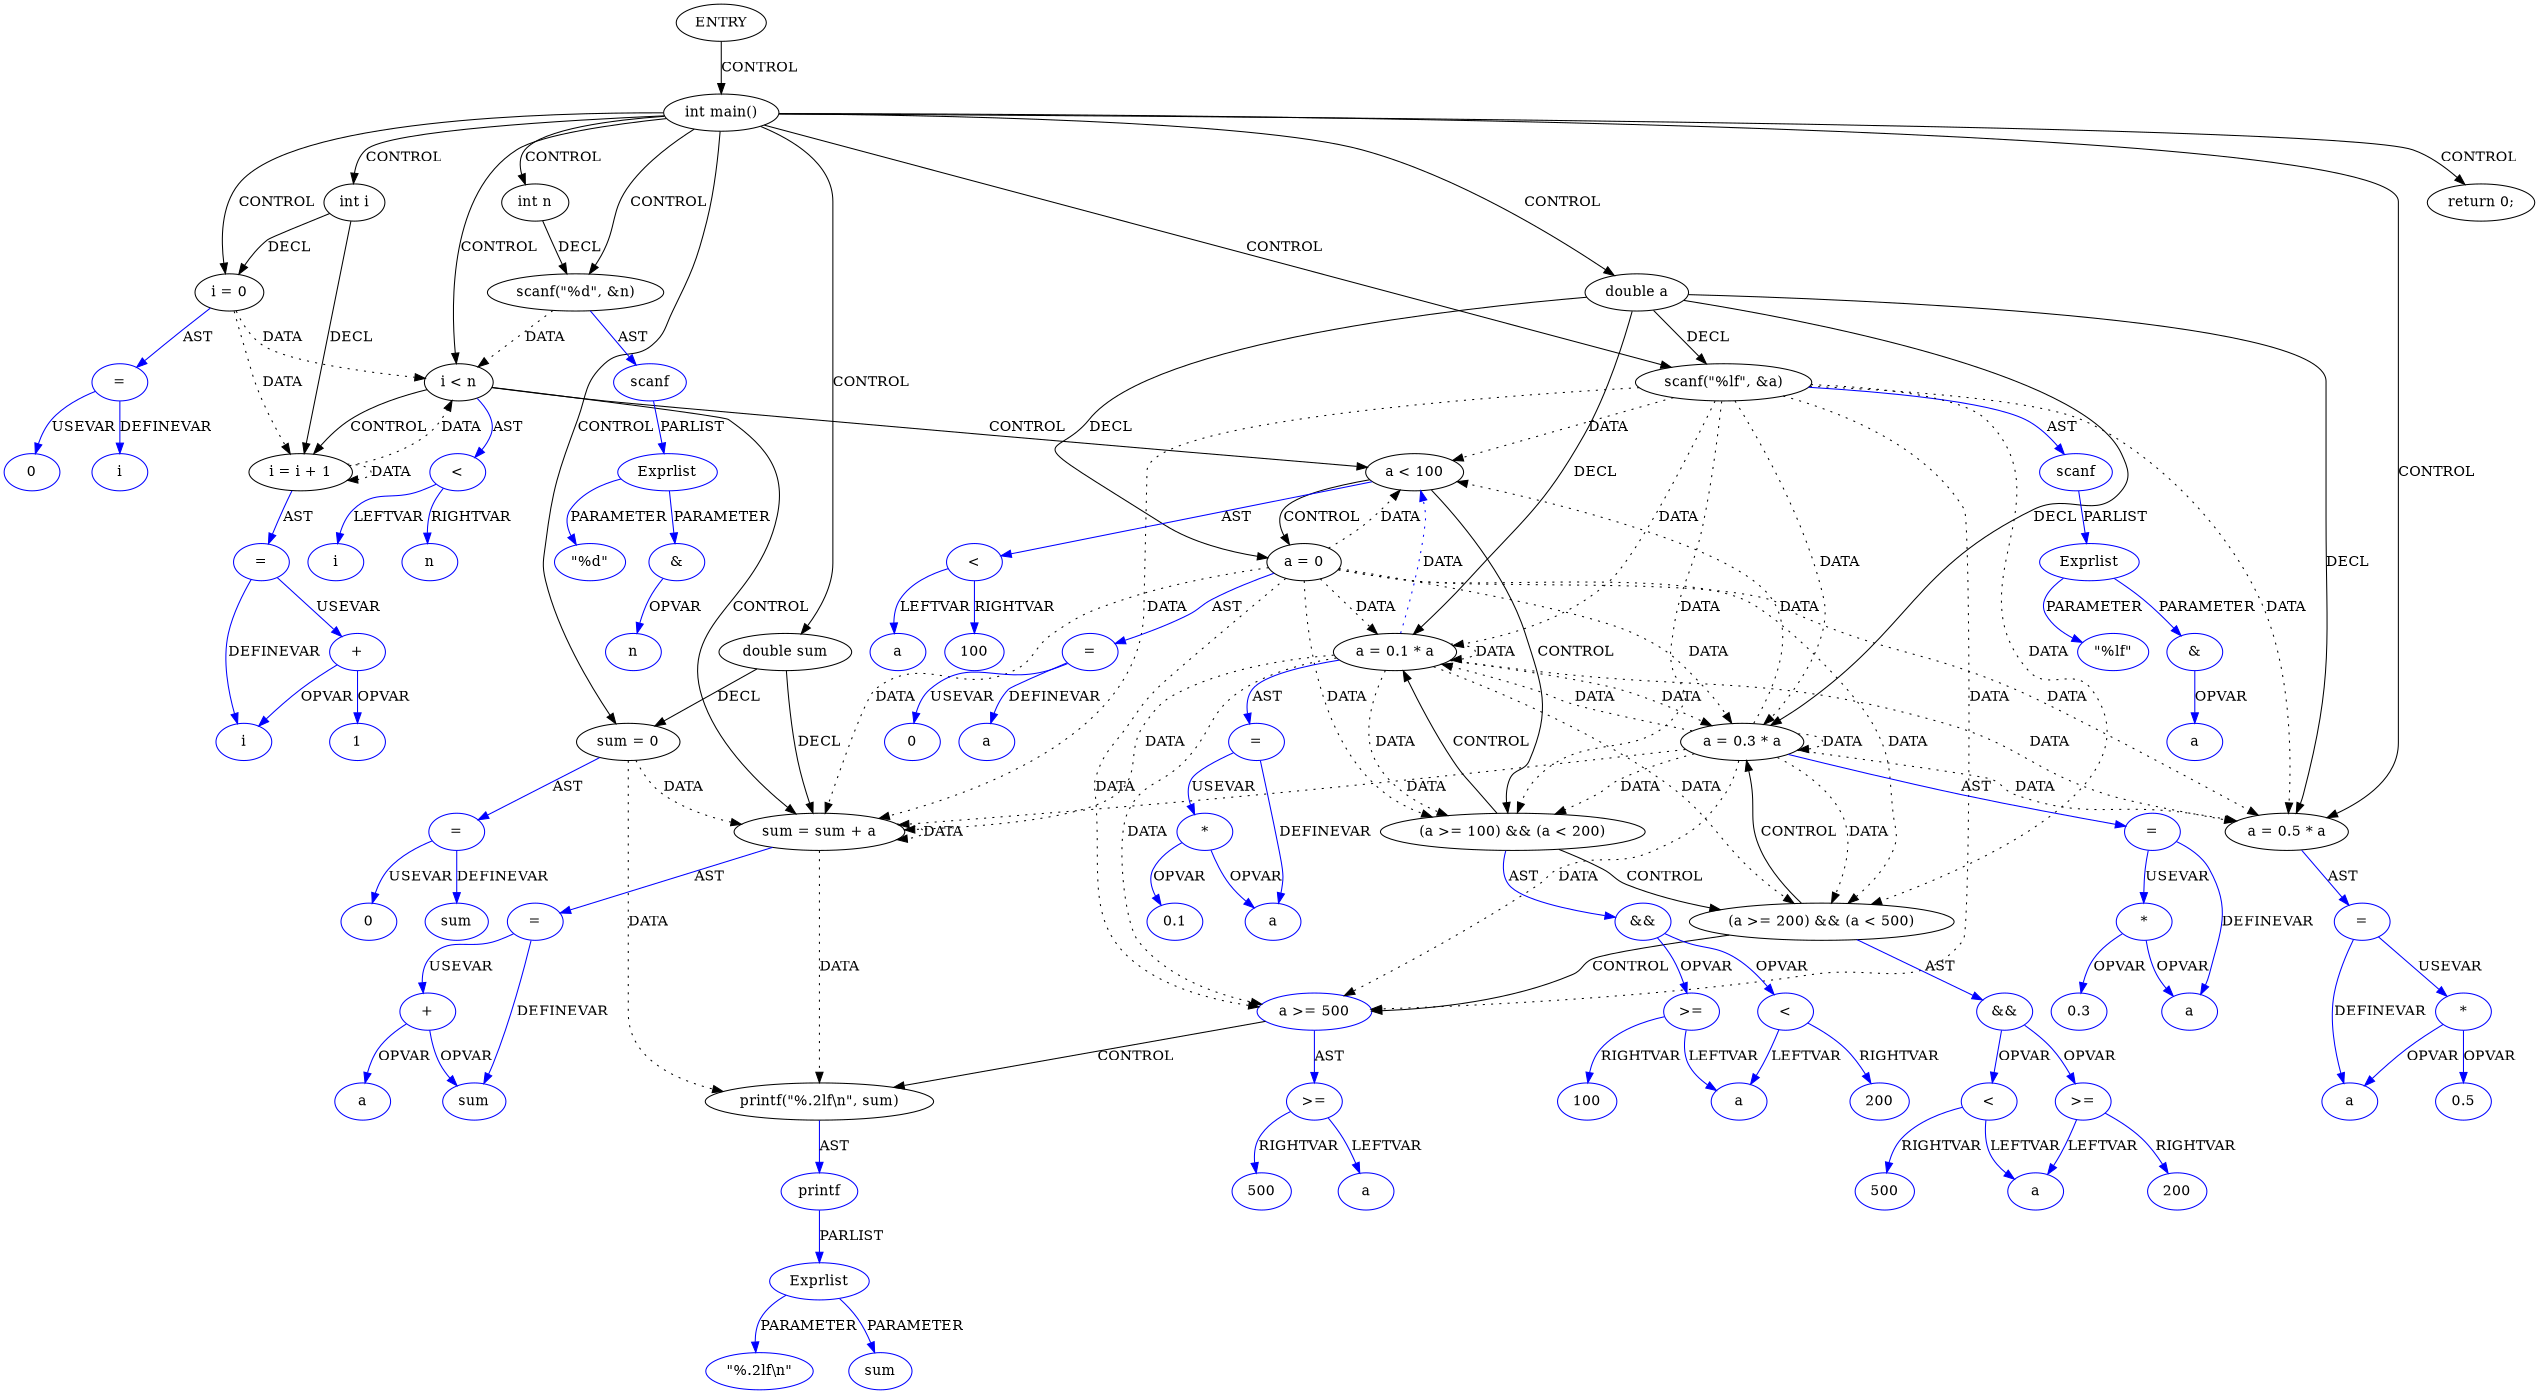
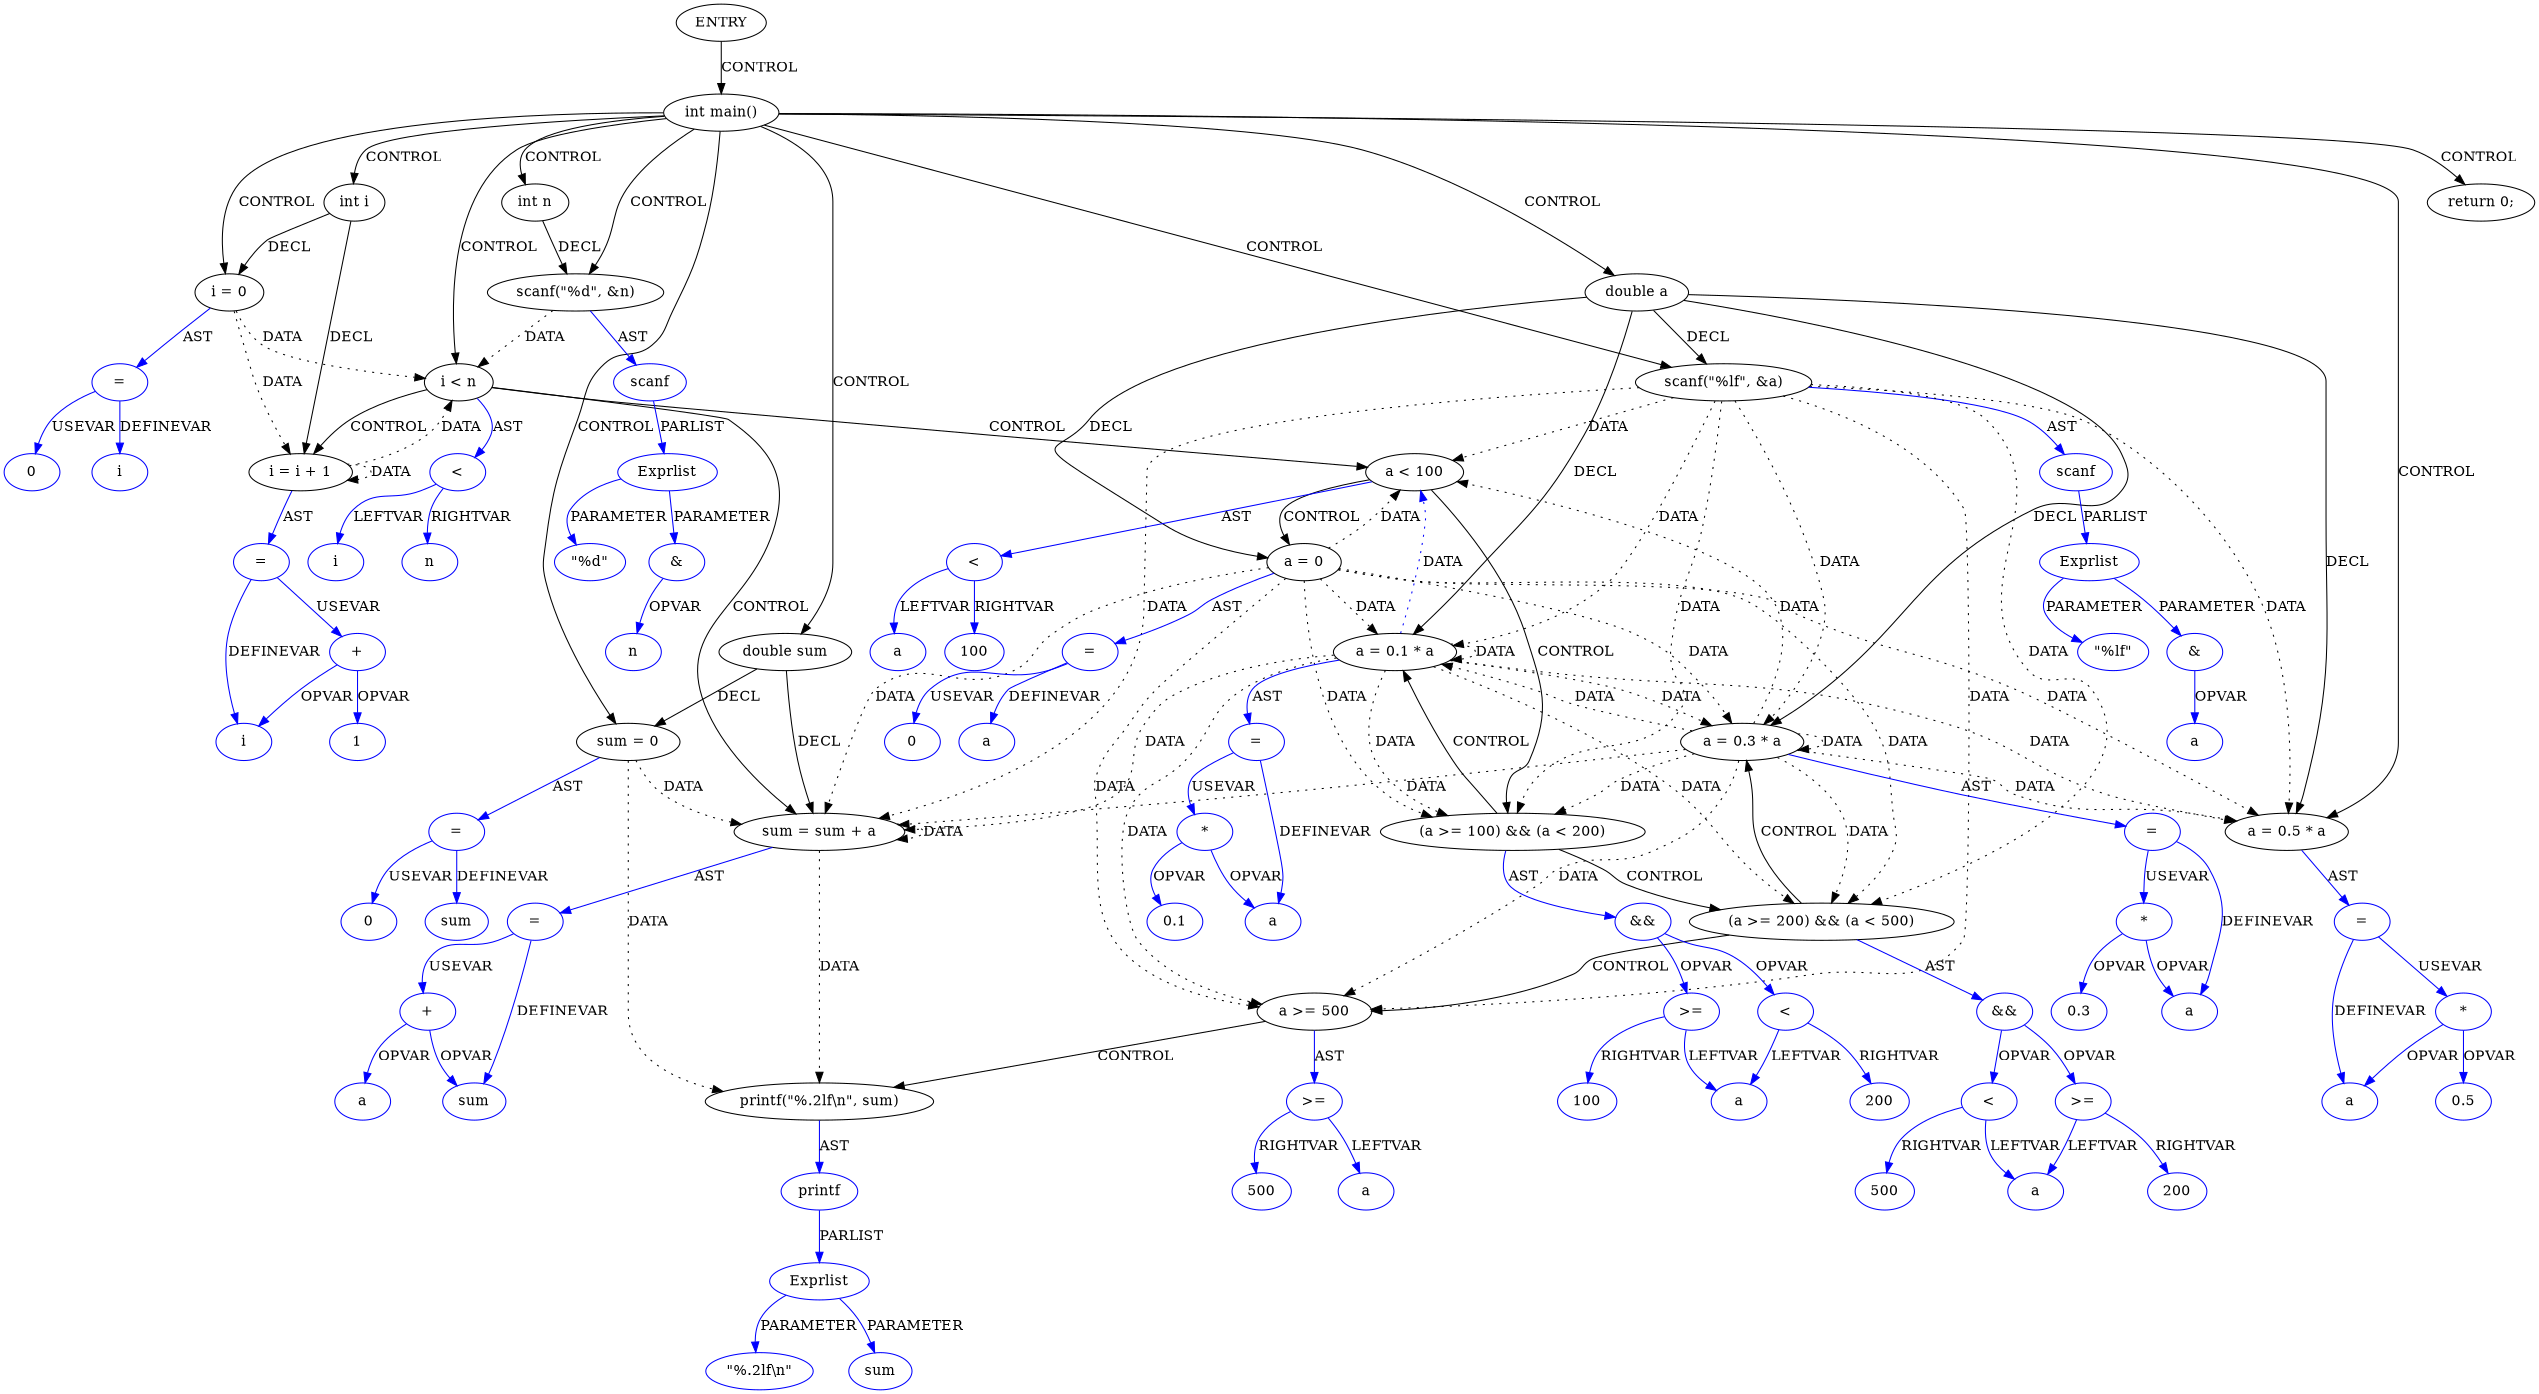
node "a >= 500": color blue -> black
